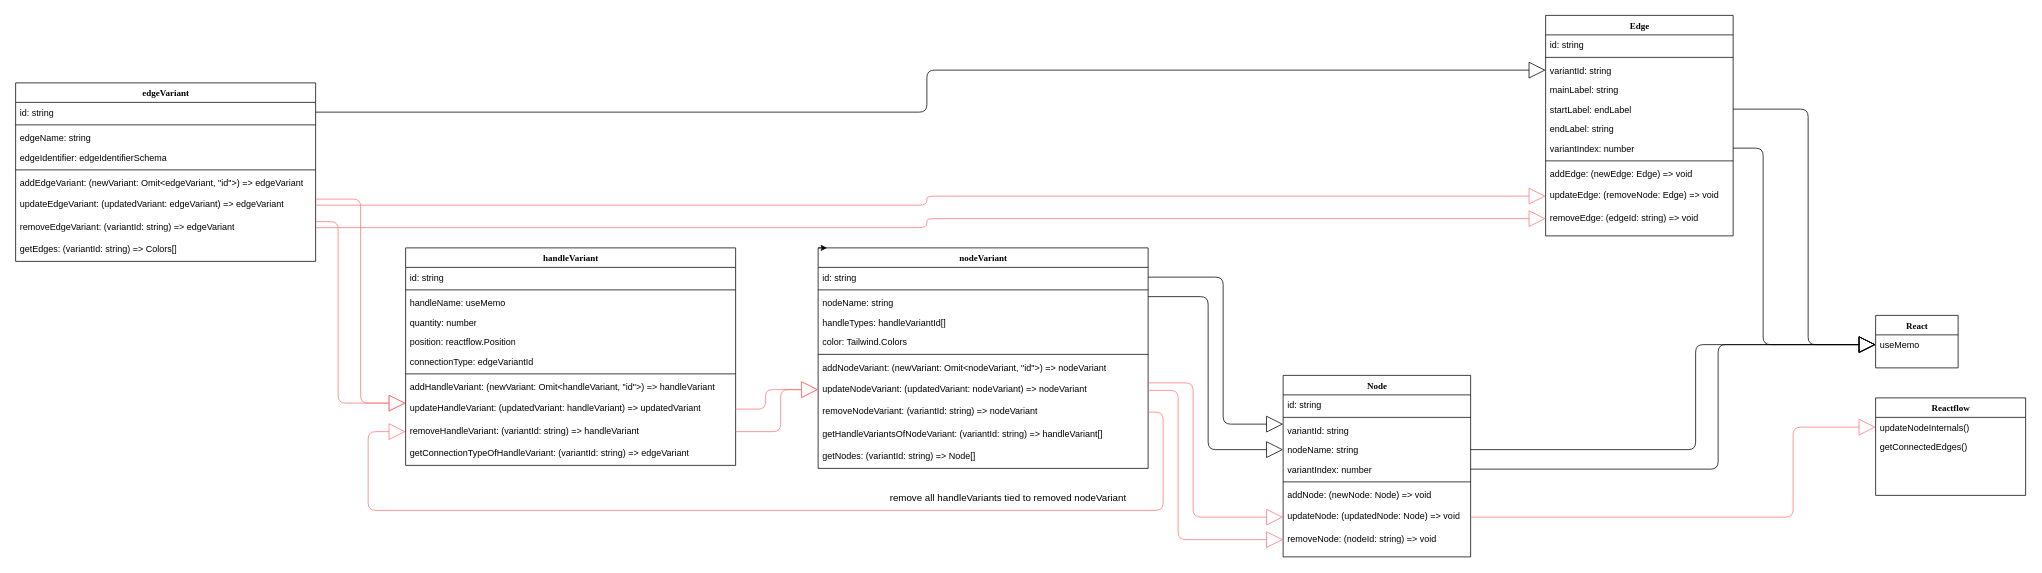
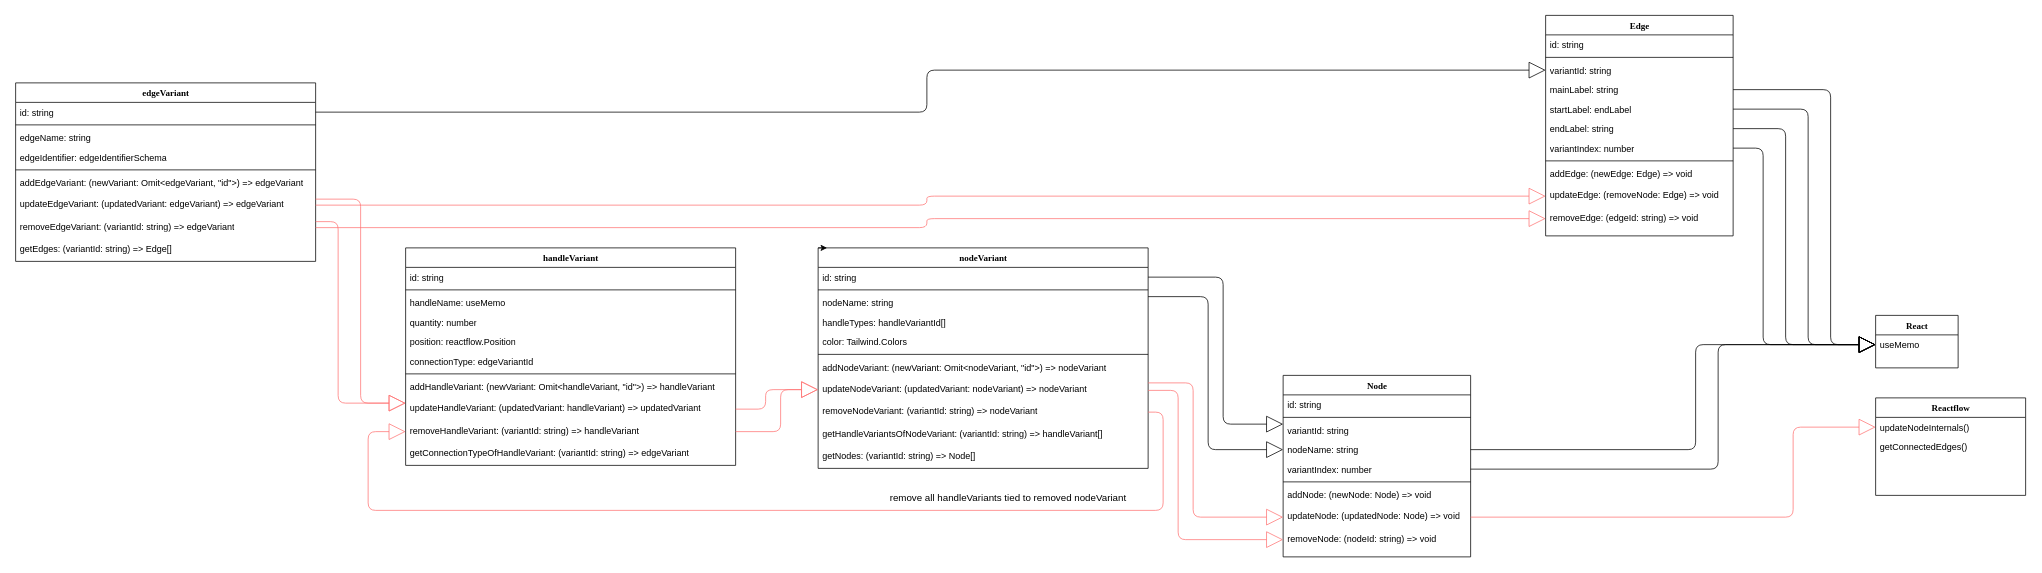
edge "mainLabel: string" -> "useMemo": added
edge "endLabel: string" -> "useMemo": added
node "getEdges: (variantId: string) => Colors[]": label "getEdges: (variantId: string) => Colors[]" -> "getEdges: (variantId: string) => Edge[]"
